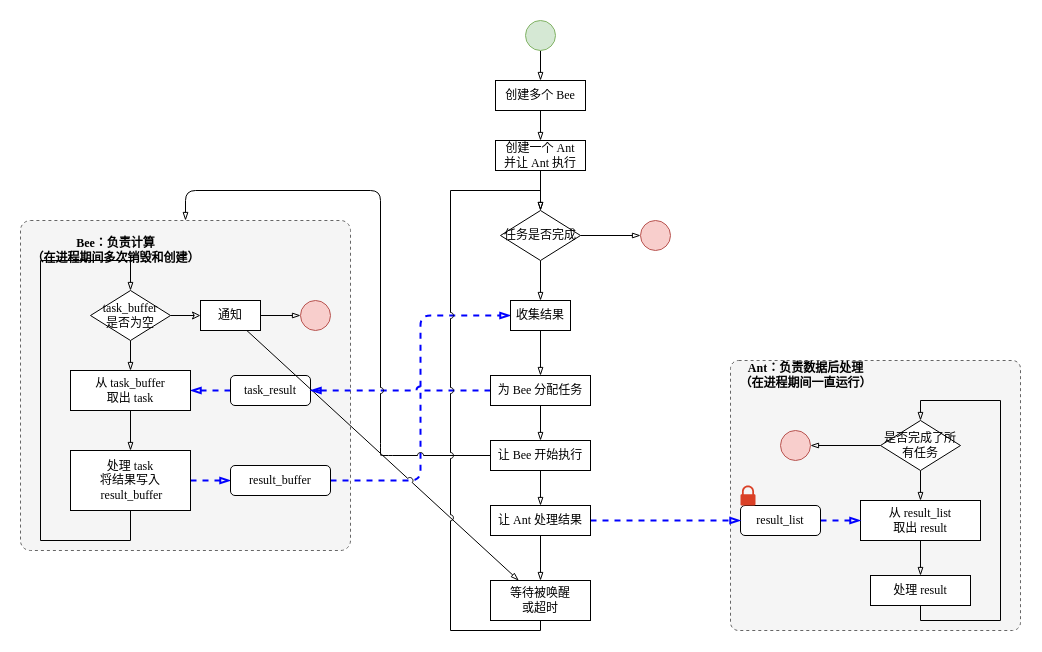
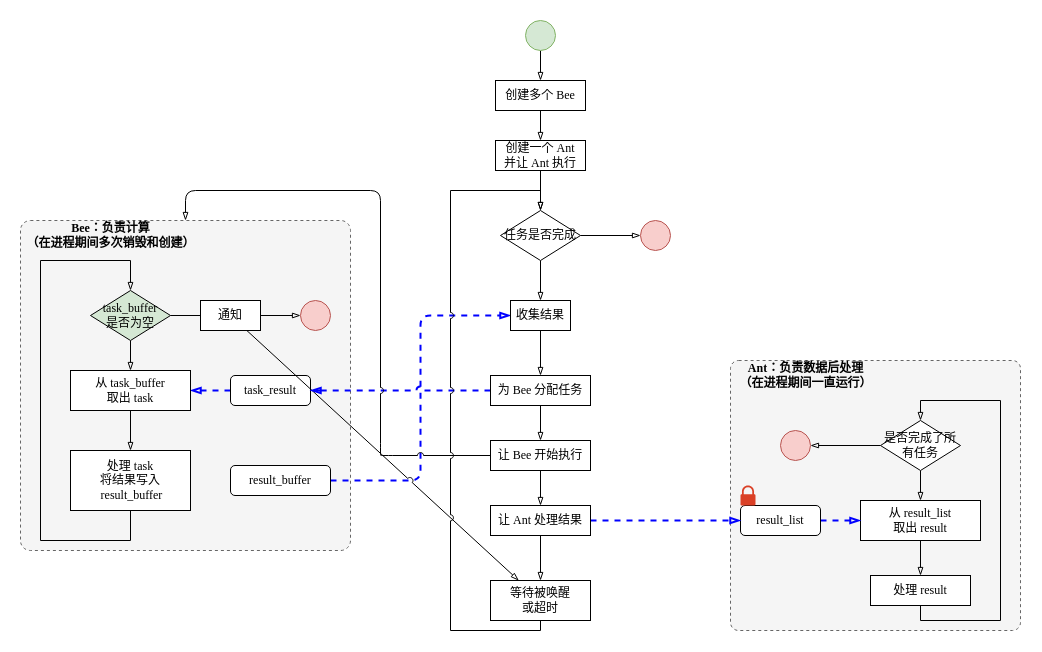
node "Bee：负责计算 （在进程期间多次销毁和创建）": moved (116, 251) -> (111, 236)
node "task_buffer 是否为空": fillcolor #ffffff -> #d5e8d4
edge "task_buffer 是否为空" -> "通知": arrowhead classic -> none
edge "处理 task 将结果写入 result_buffer" -> "result_buffer": removed
